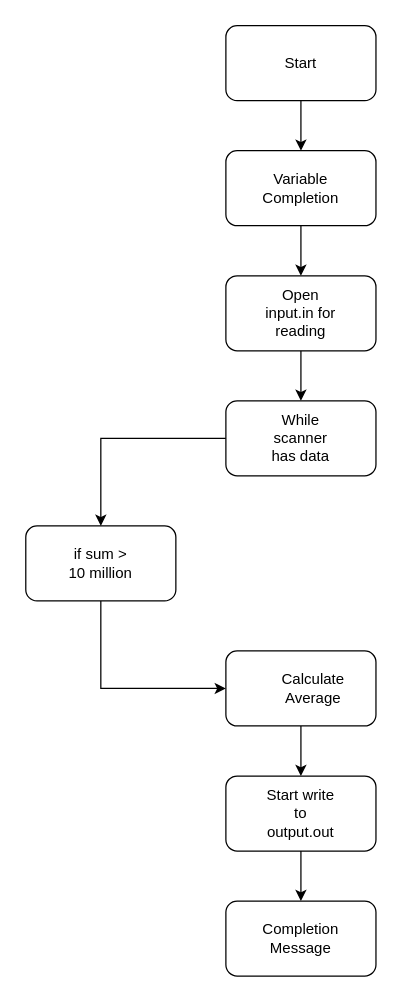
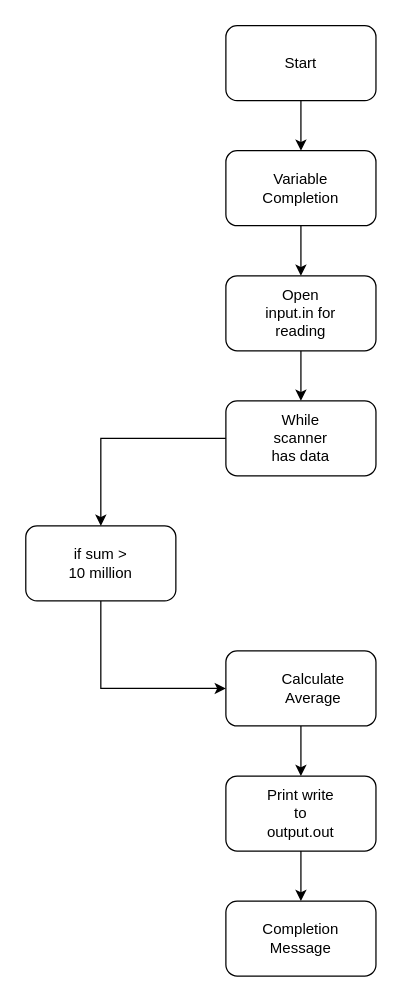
node "Start write to output.out": label "Start write to output.out" -> "Print write to output.out"
